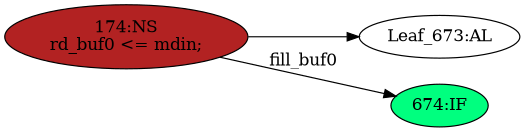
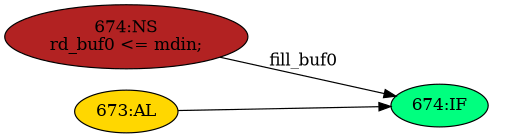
node "174:NS rd_buf0 <= mdin;": label "174:NS rd_buf0 <= mdin;" -> "674:NS rd_buf0 <= mdin;"
node "Leaf_673:AL": removed
node "673:AL": added
